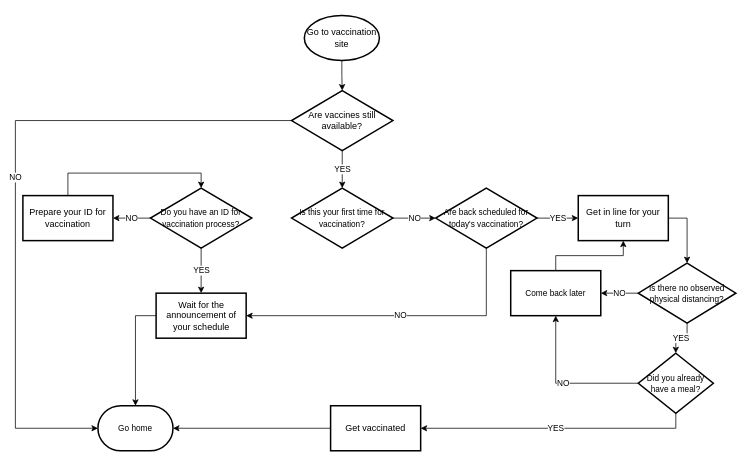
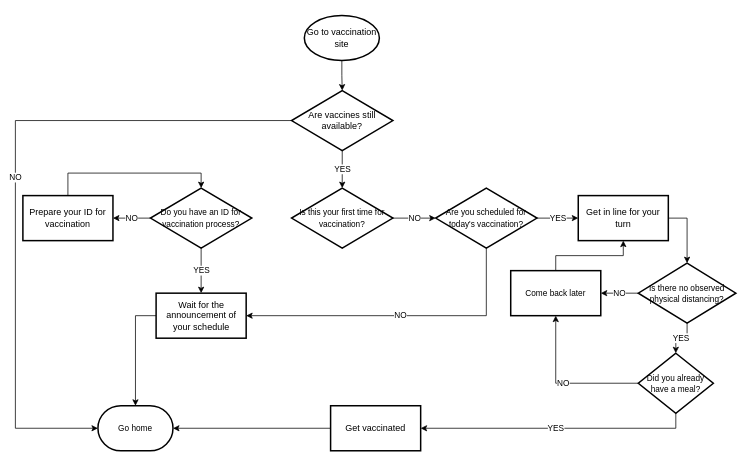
node "Are back scheduled for today's vaccination?": label "Are back scheduled for today's vaccination?" -> "Are you scheduled for today's vaccination?"
